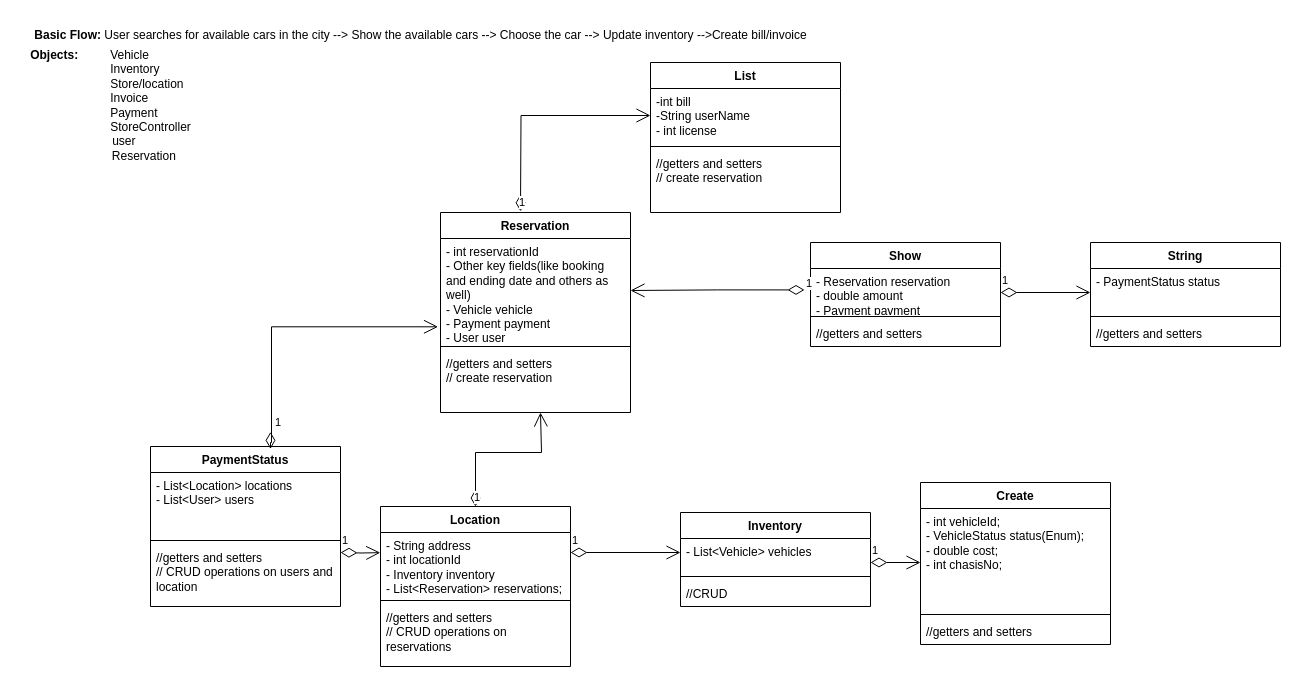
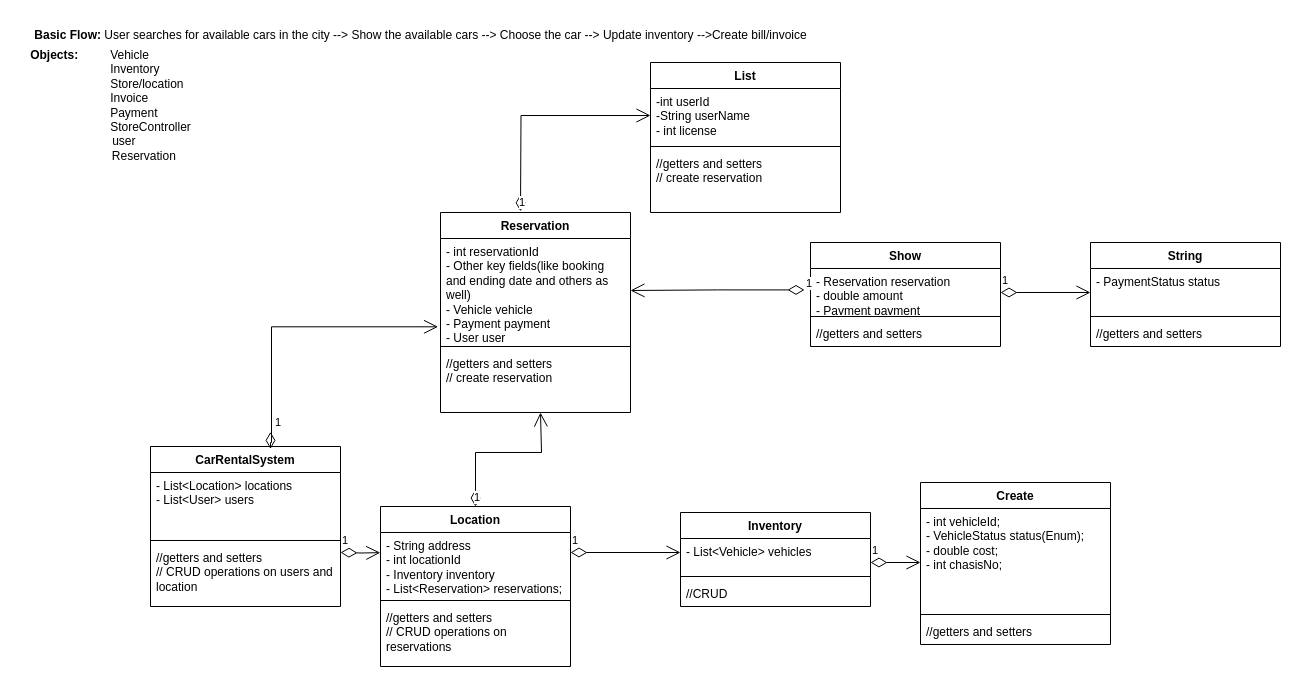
node "-int bill -String userName - int license": label "-int bill -String userName - int license" -> "-int userId -String userName - int license"
node "PaymentStatus": label "PaymentStatus" -> "CarRentalSystem"
